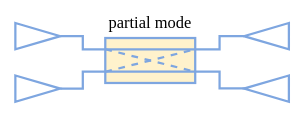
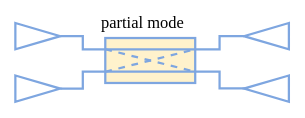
node "partial mode": moved (150, 23) -> (143, 23)
